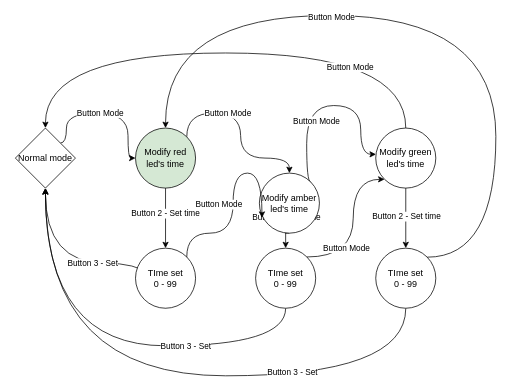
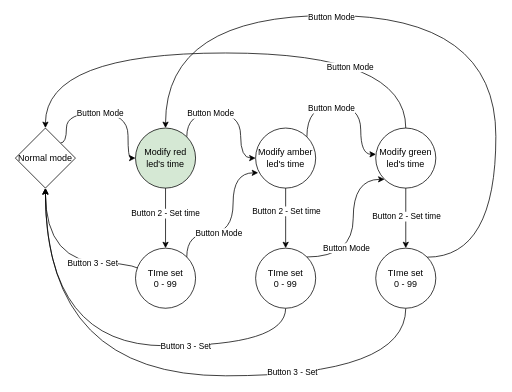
node "Modify amber led's time": moved (289, 203) -> (285, 158)
